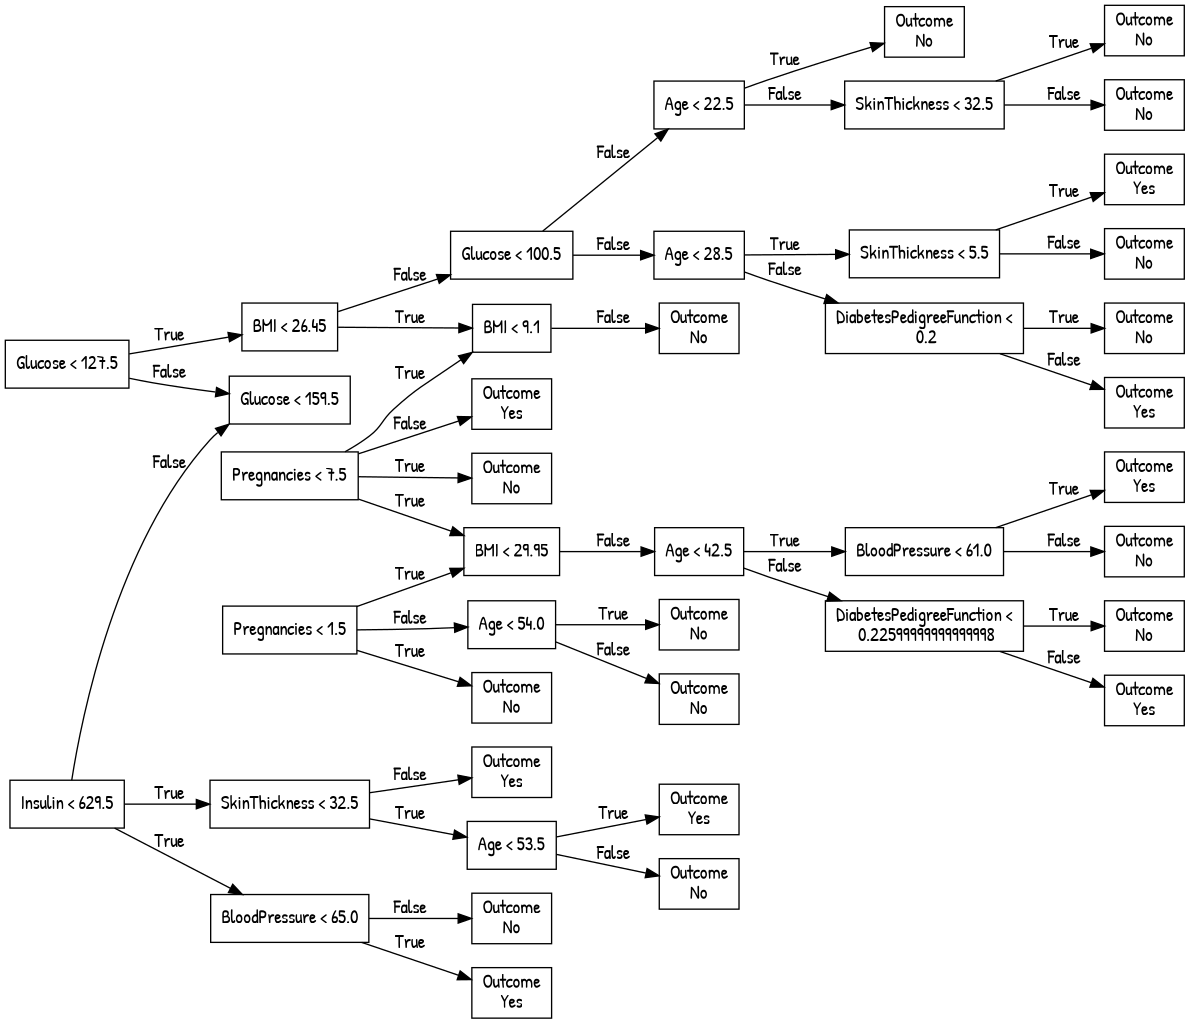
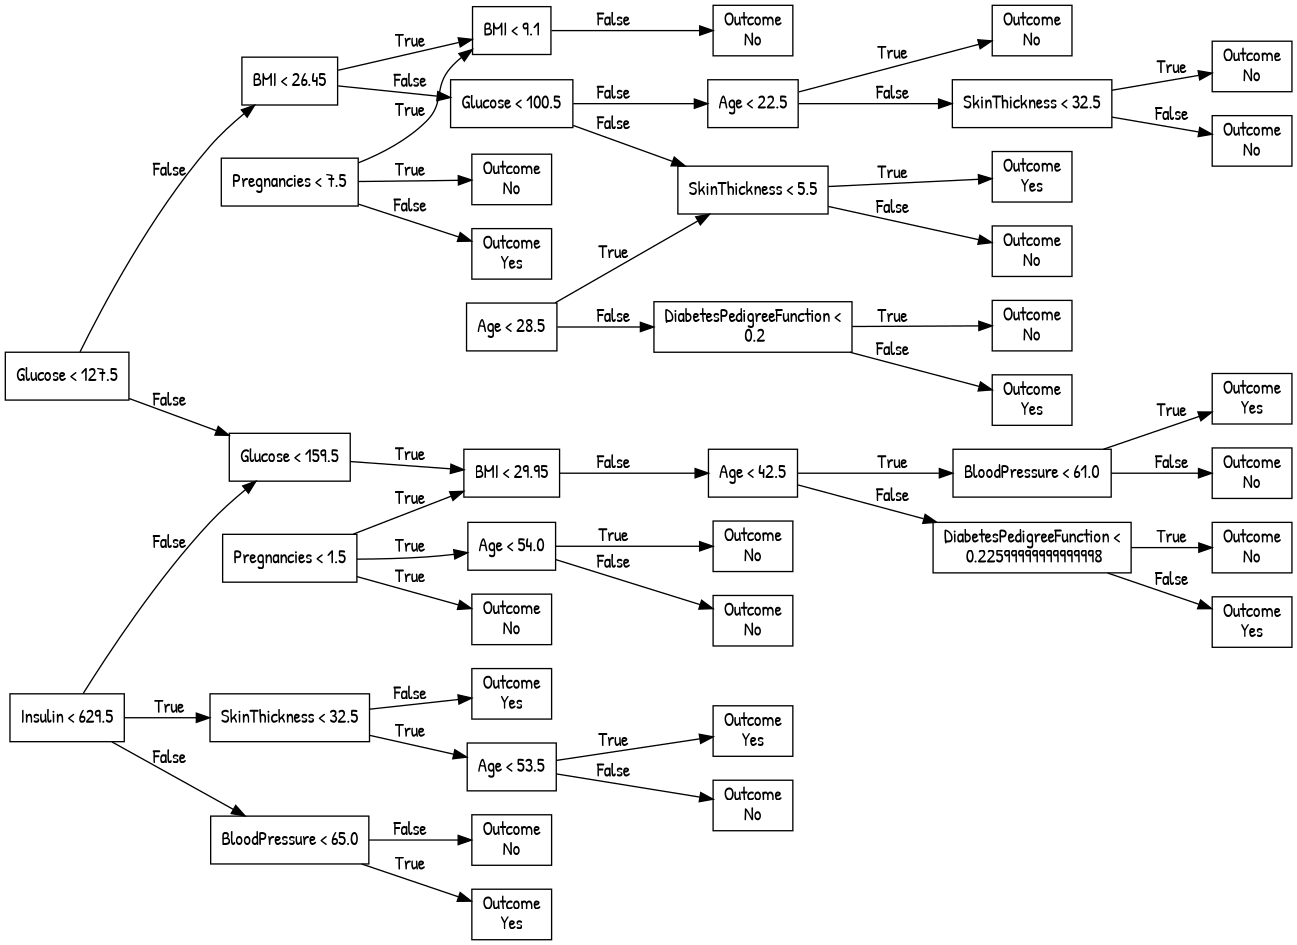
edge "Glucose < 100.5" -> "Age < 28.5": now "Glucose < 100.5" -> "SkinThickness < 5.5"
edge "Glucose < 127.5" -> "BMI < 26.45": label "True" -> "False"
edge "Pregnancies < 7.5" -> "BMI < 29.95": now "Glucose < 159.5" -> "BMI < 29.95"
edge "Pregnancies < 1.5" -> "Age < 54.0": label "False" -> "True"
edge "Insulin < 629.5" -> "BloodPressure < 65.0": label "True" -> "False"
